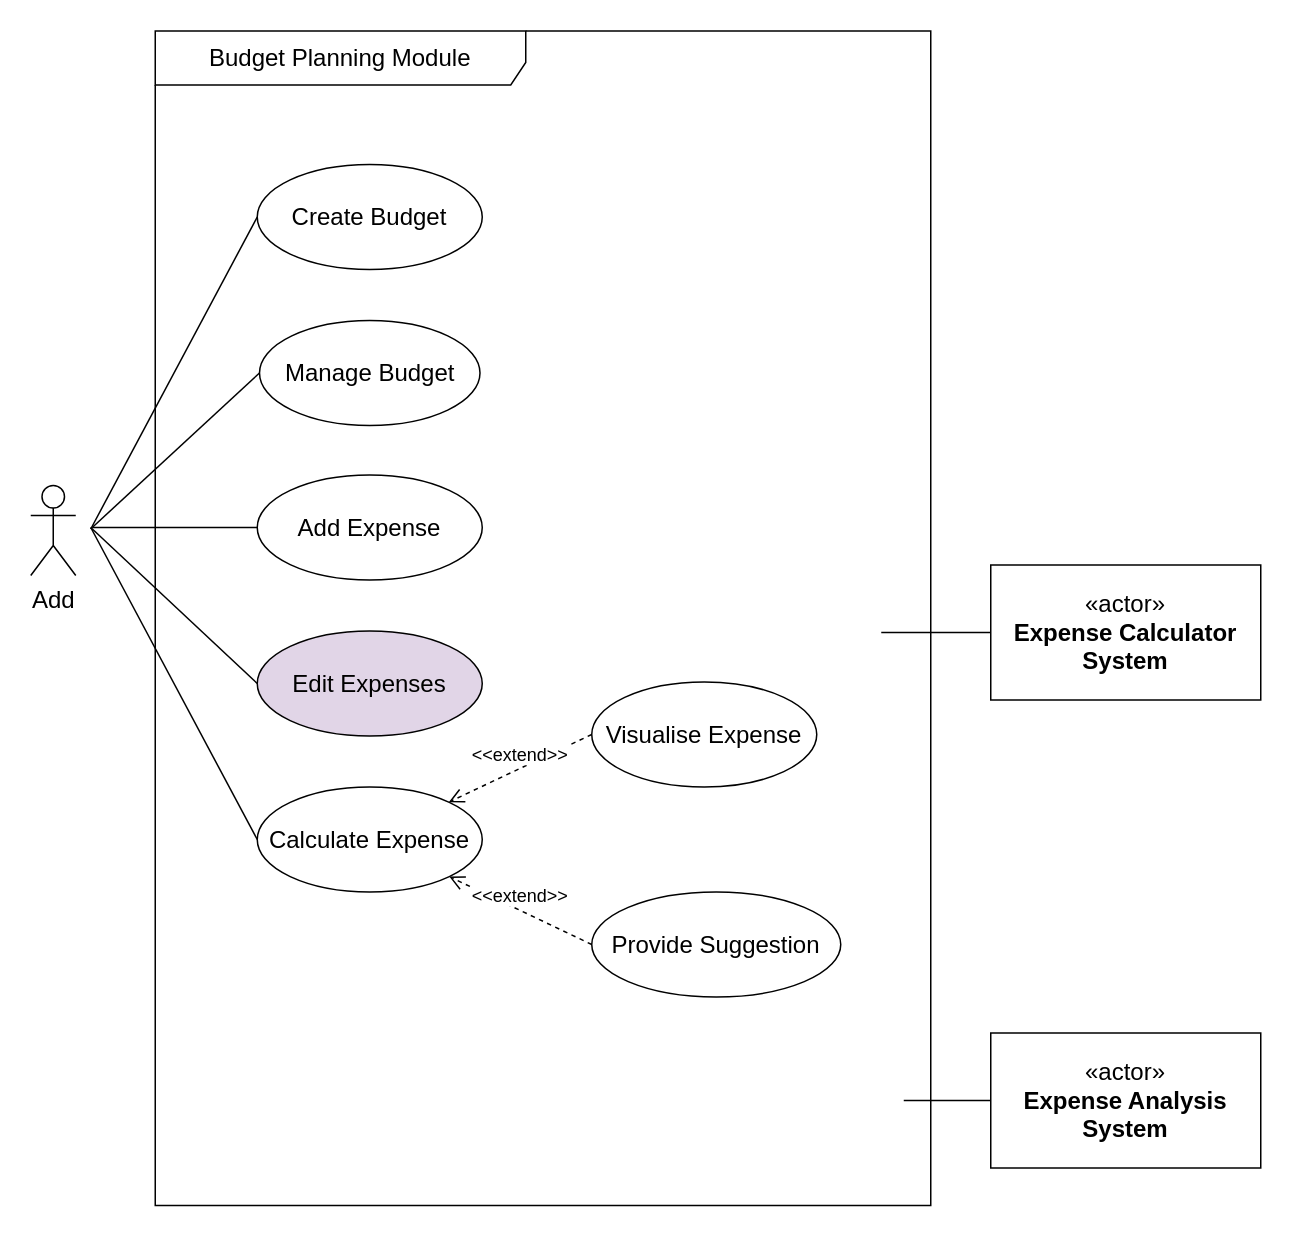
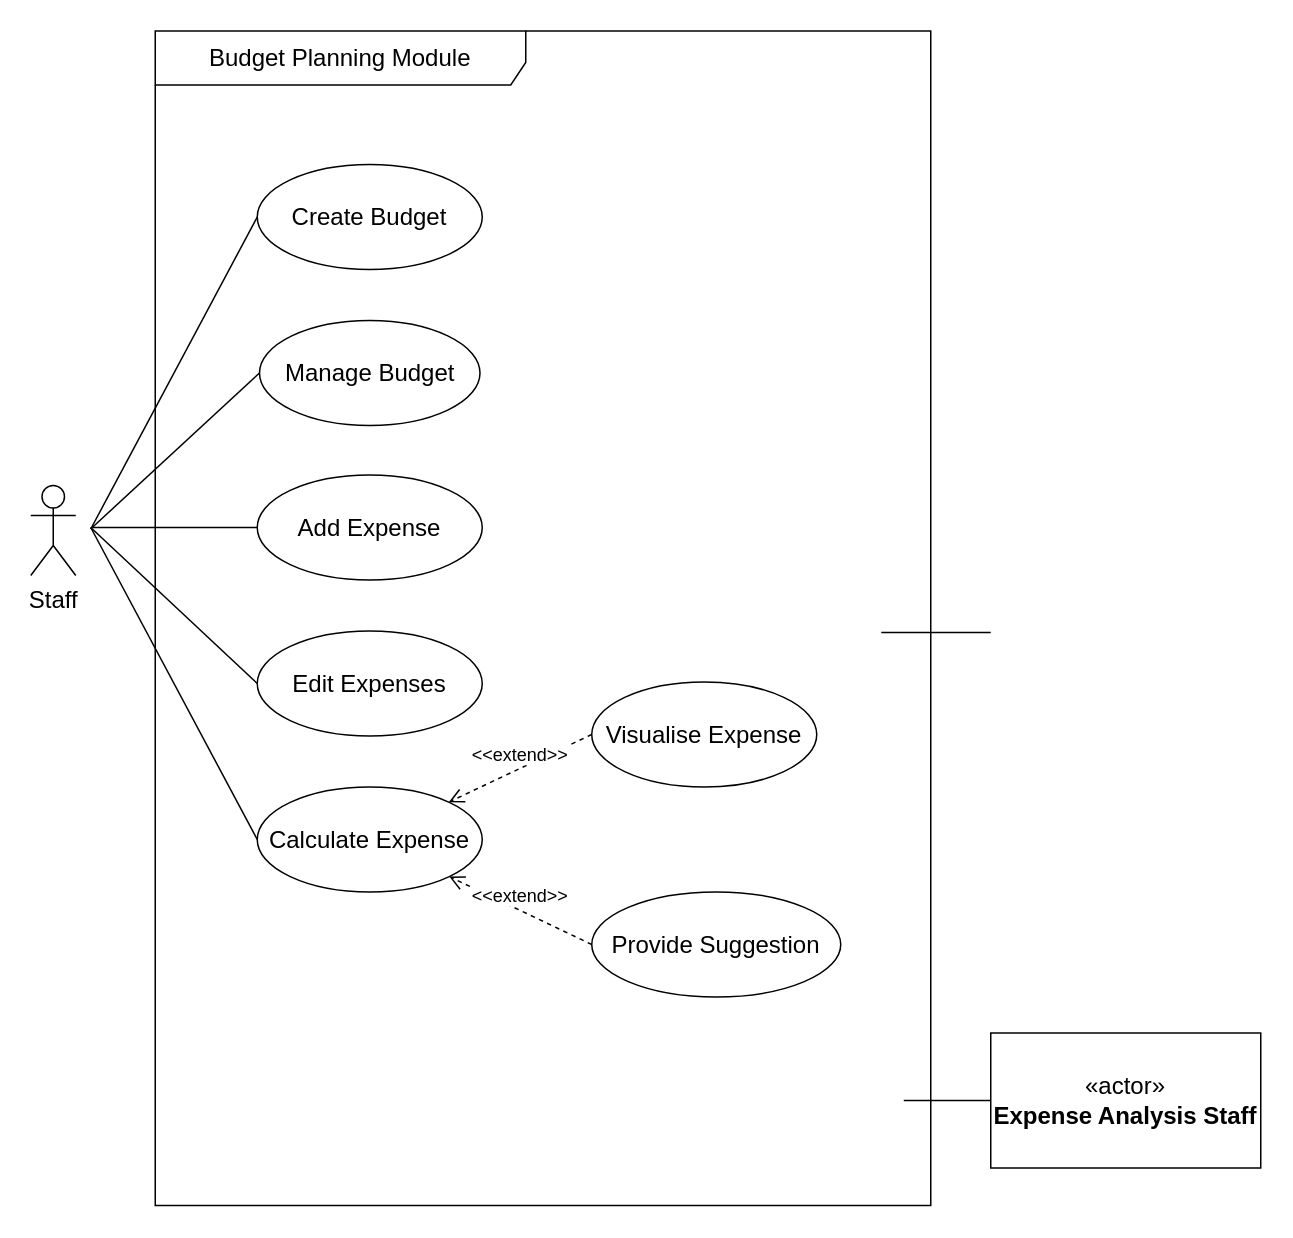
node "Add": label "Add" -> "Staff"
node "«actor» Expense Calculator System": removed
node "Edit Expenses": fillcolor #e1d5e7 -> #ffffff
node "«actor» Expense Analysis System": label "«actor» Expense Analysis System" -> "«actor» Expense Analysis Staff"
